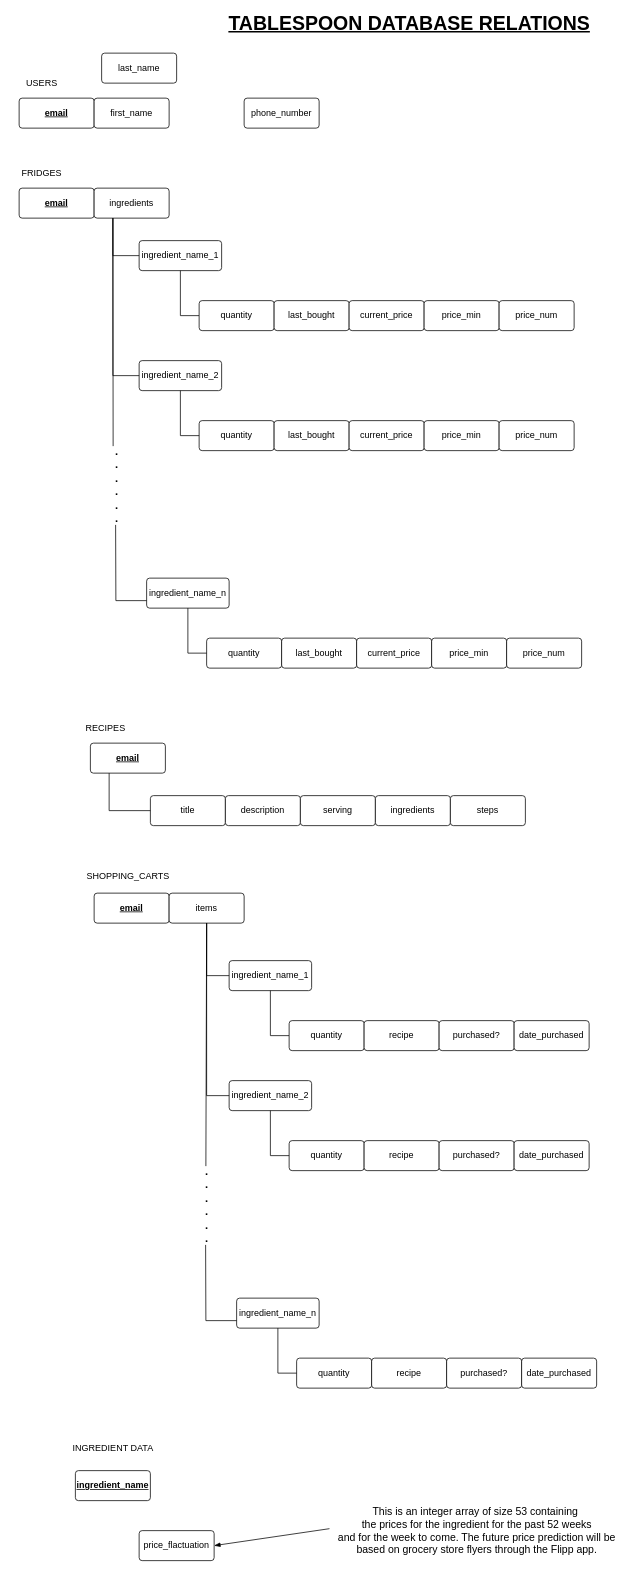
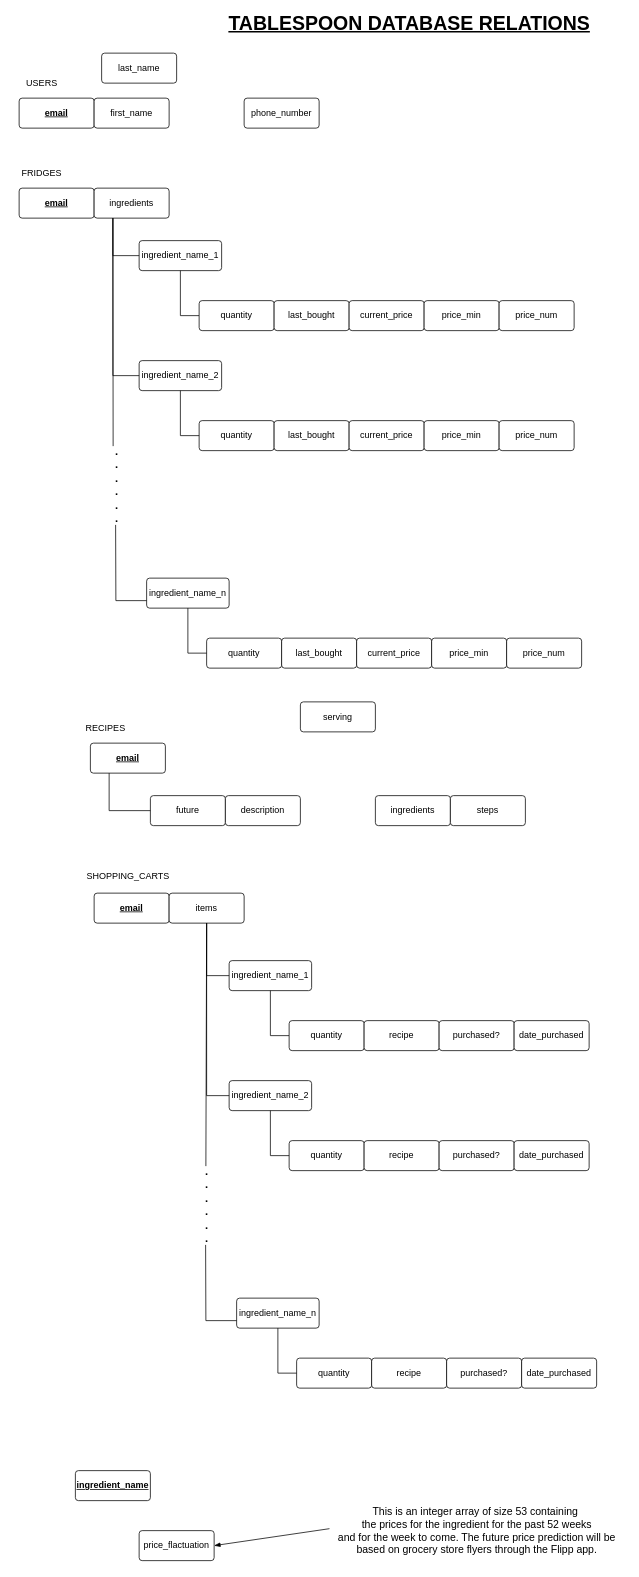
node "title": label "title" -> "future"
node "serving": moved (338, 810) -> (338, 717)
node "INGREDIENT DATA": removed
